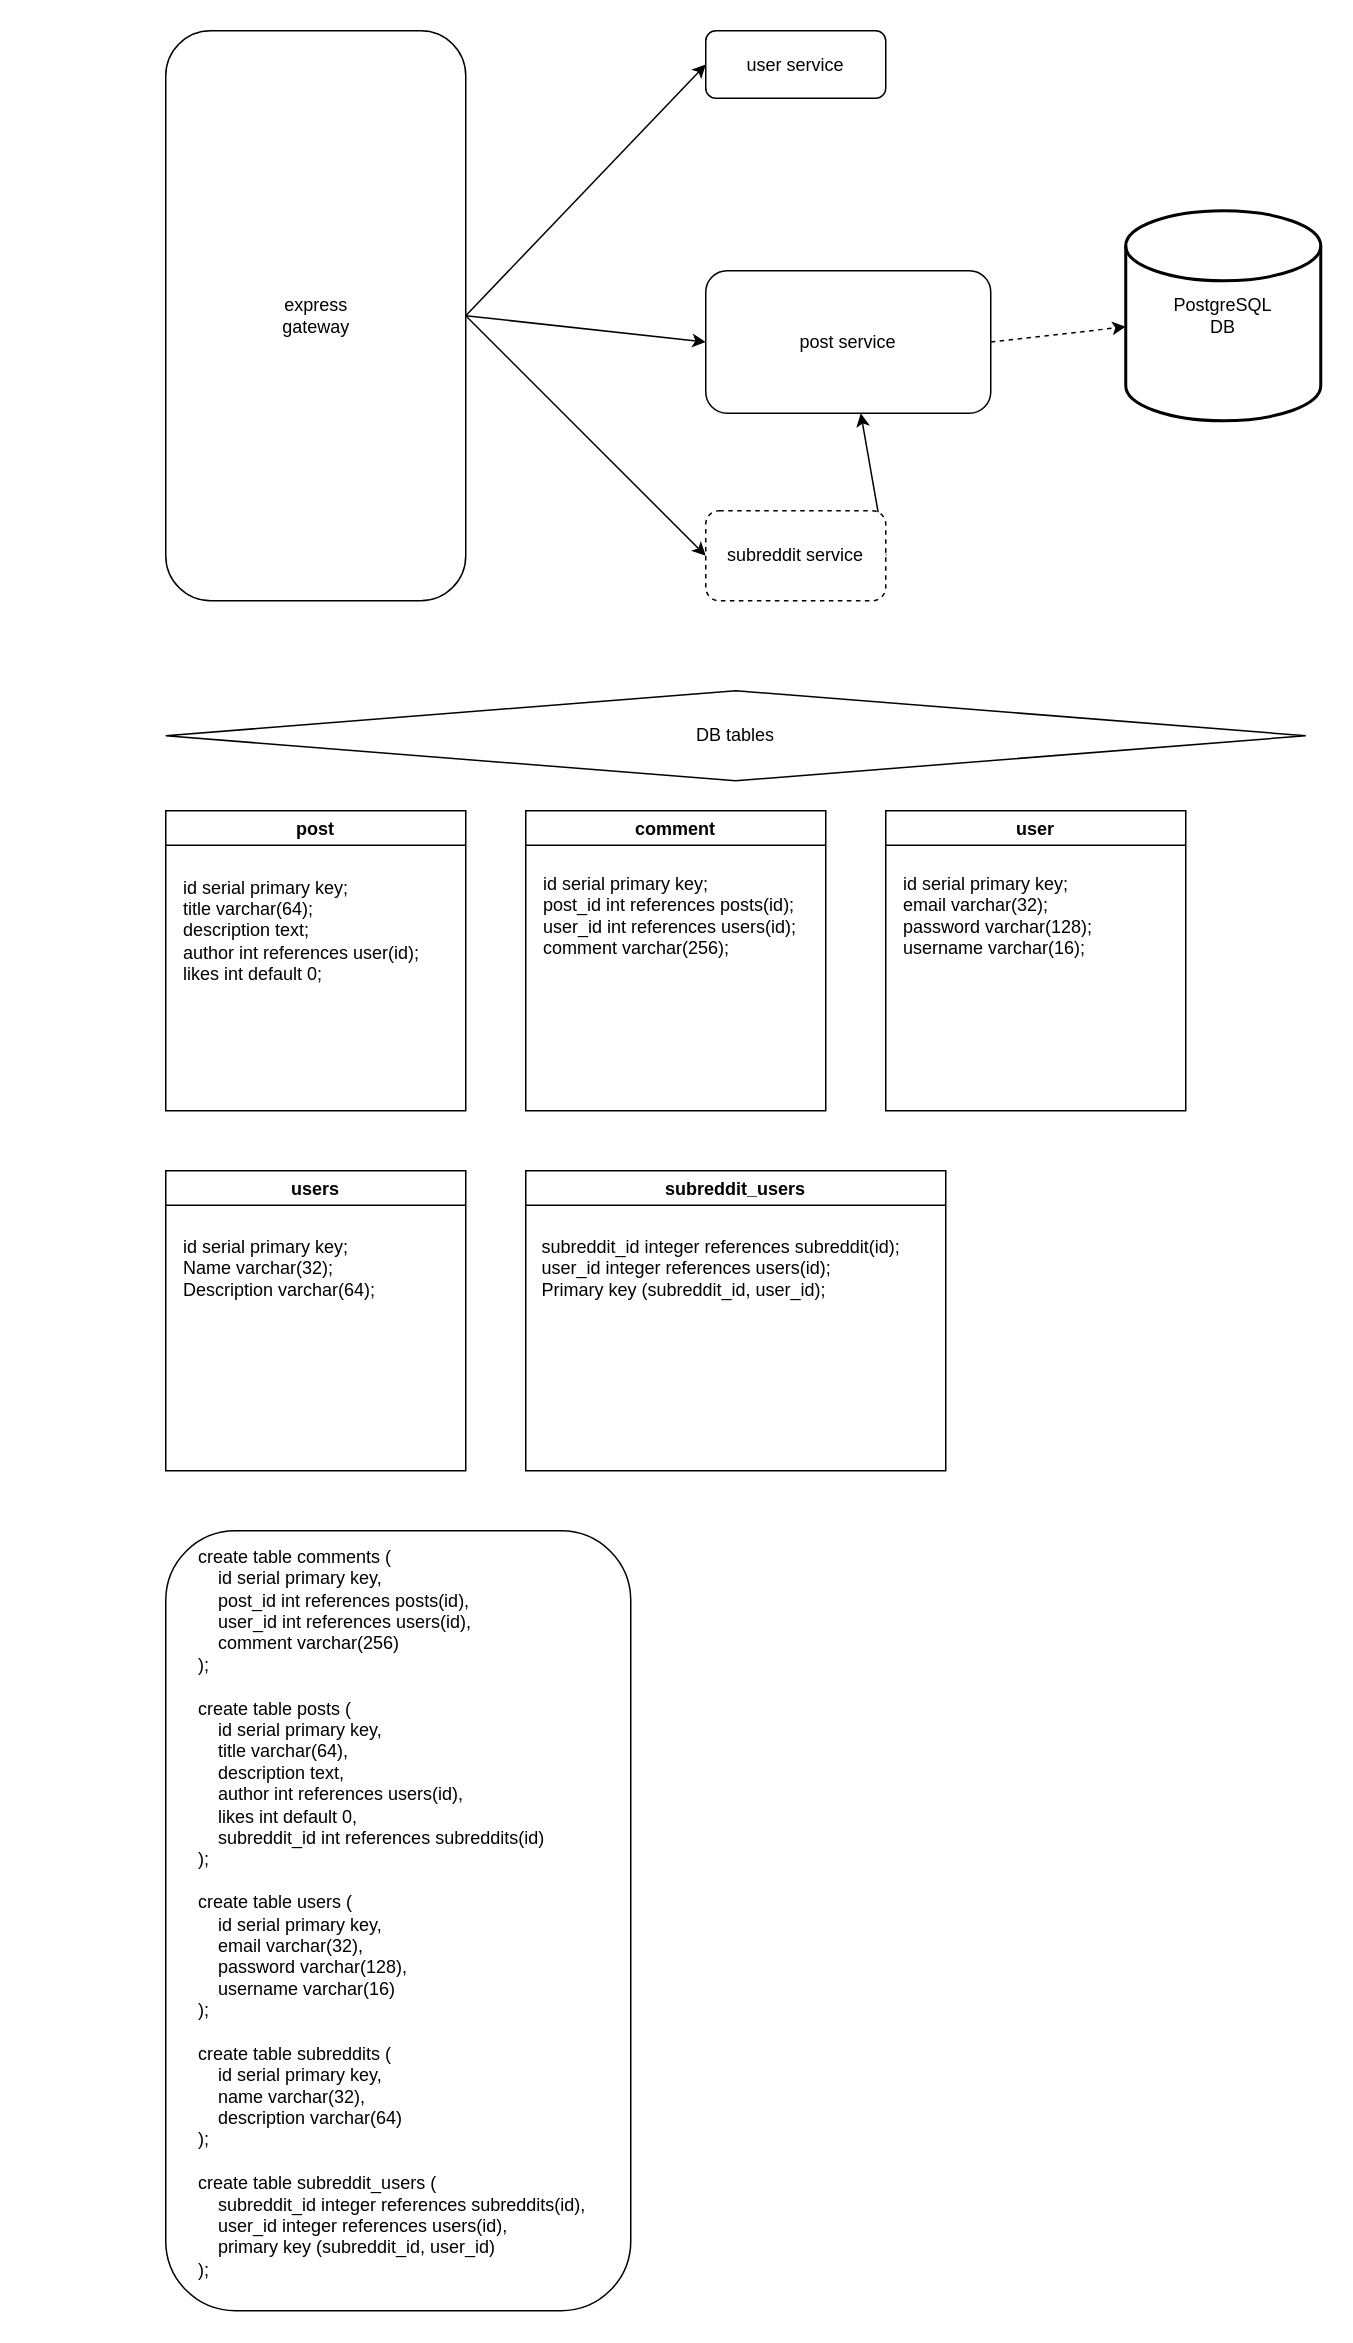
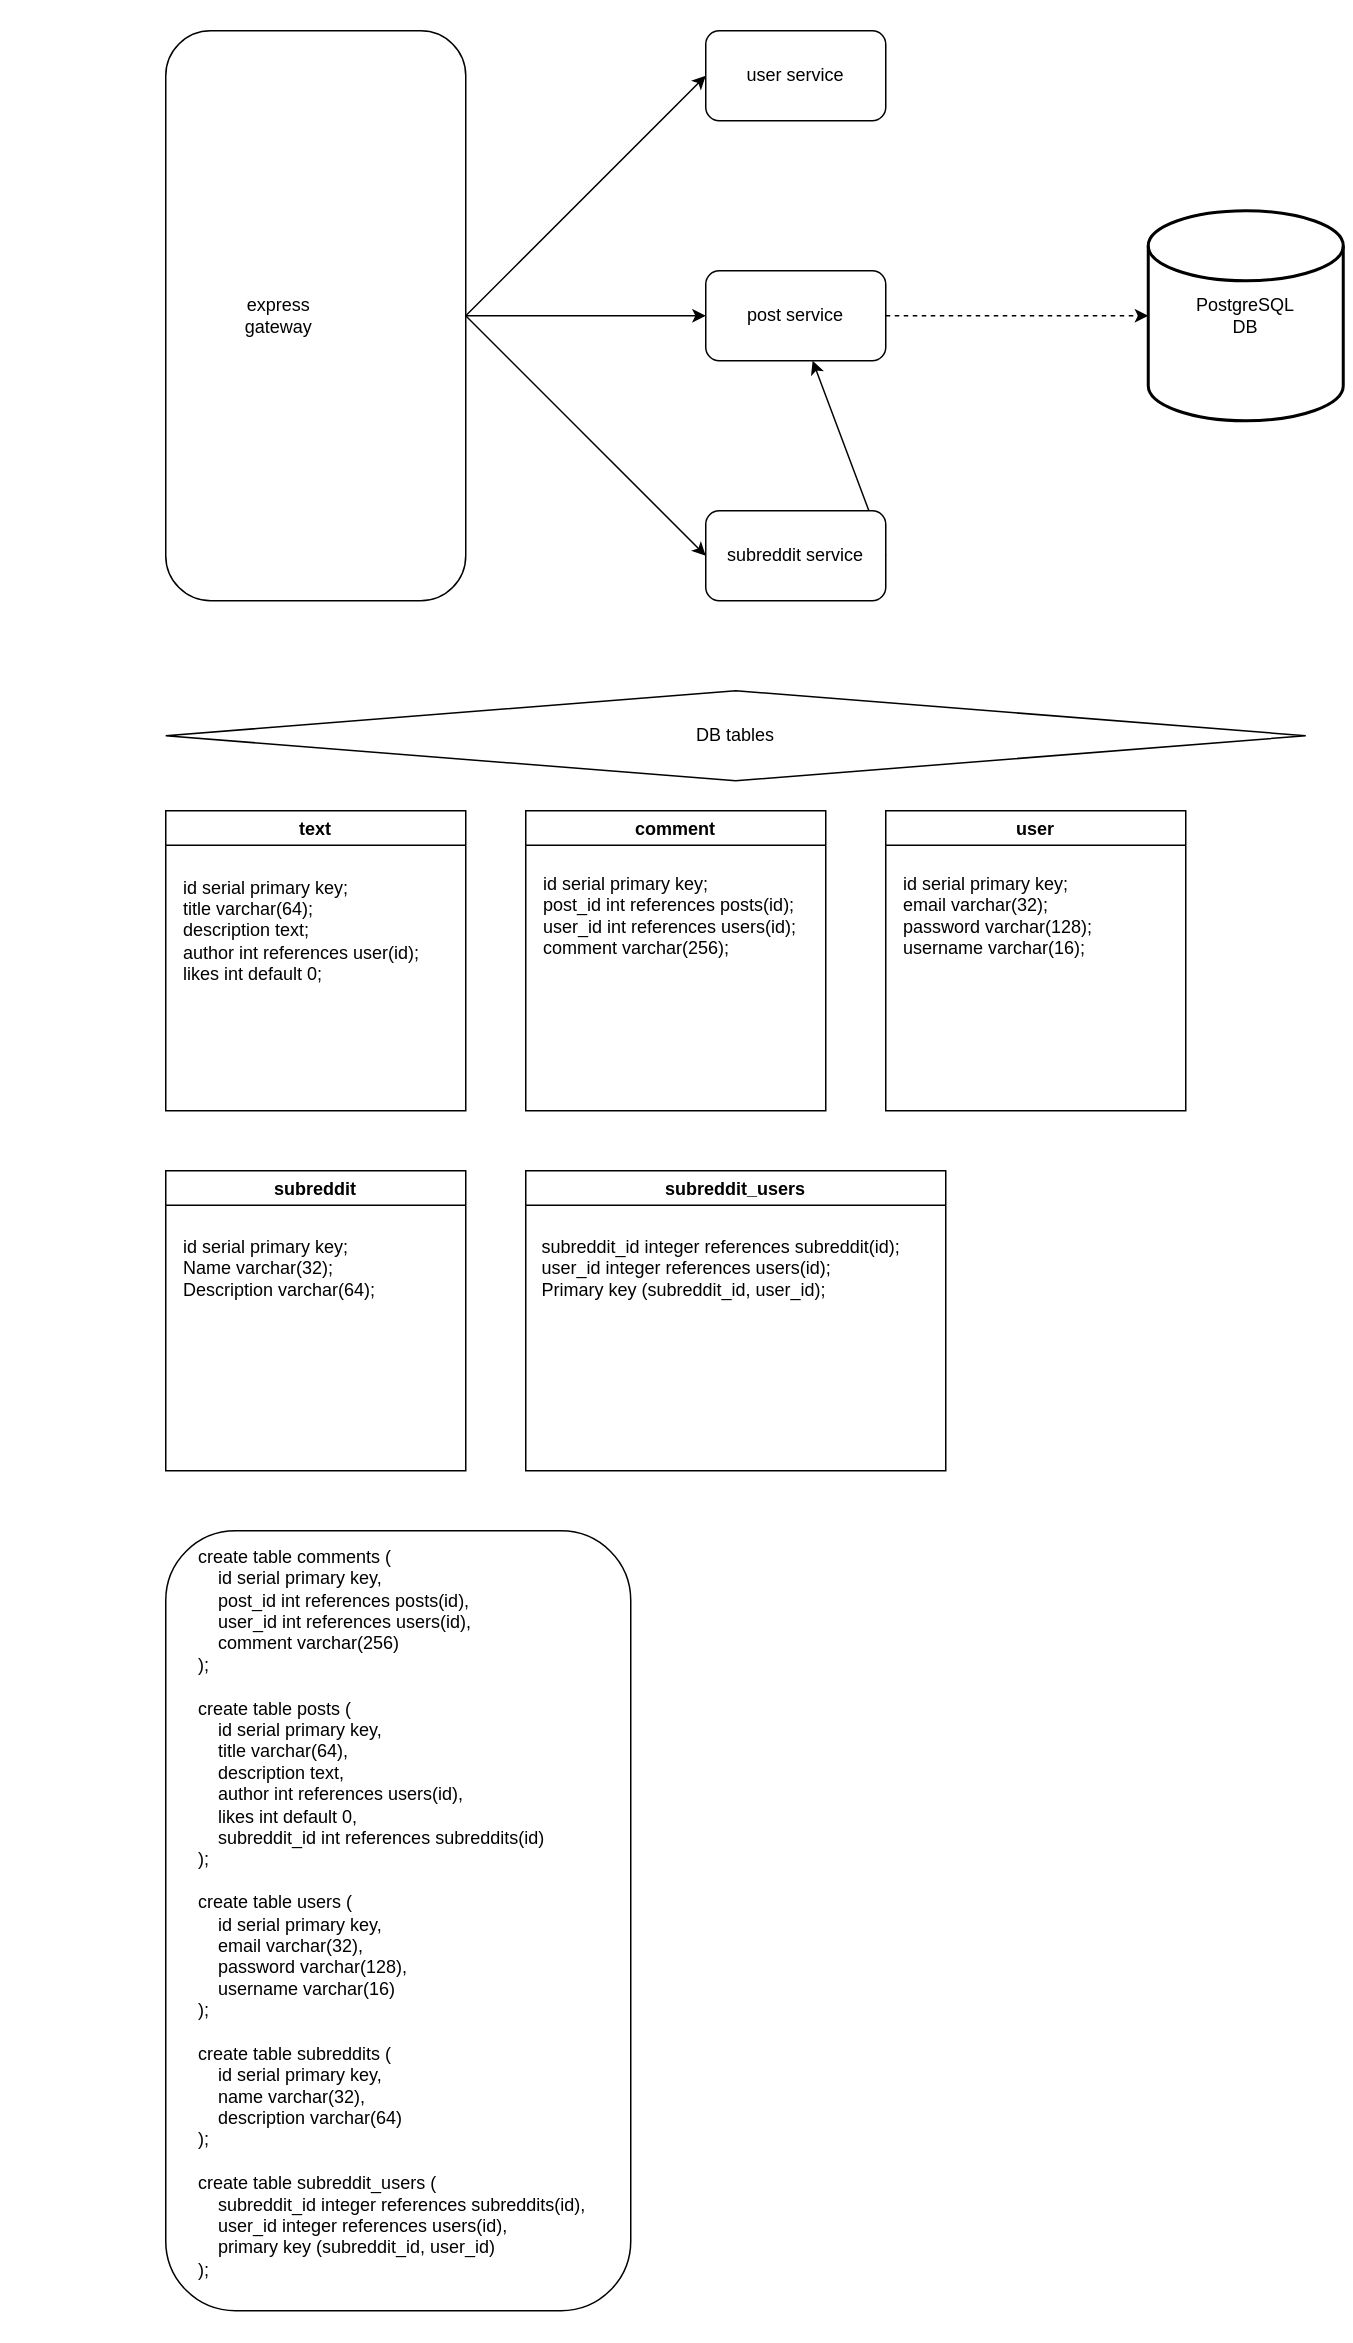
node "user service": size 180x68 -> 180x90
node "express gateway": moved (316, 316) -> (278, 316)
node "PostgreSQL DB": moved (1223, 316) -> (1246, 316)
node "post service": size 285x143 -> 180x90
node "subreddit service": style dashed -> solid
node "post": label "post" -> "text"
node "users": label "users" -> "subreddit"
